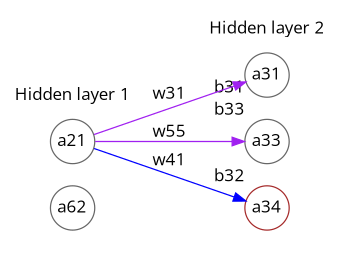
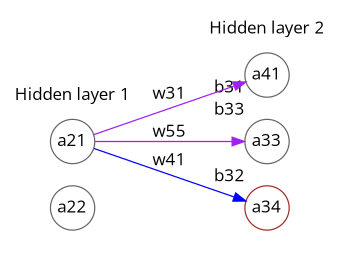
node "a31 b31": label "a31 b31" -> "a41 b31"
node "a62": label "a62" -> "a22"
